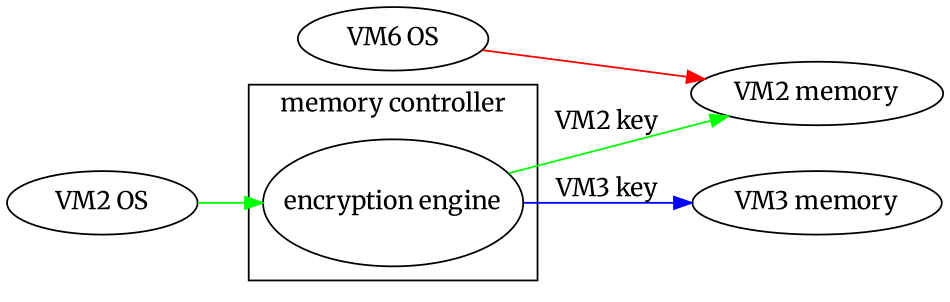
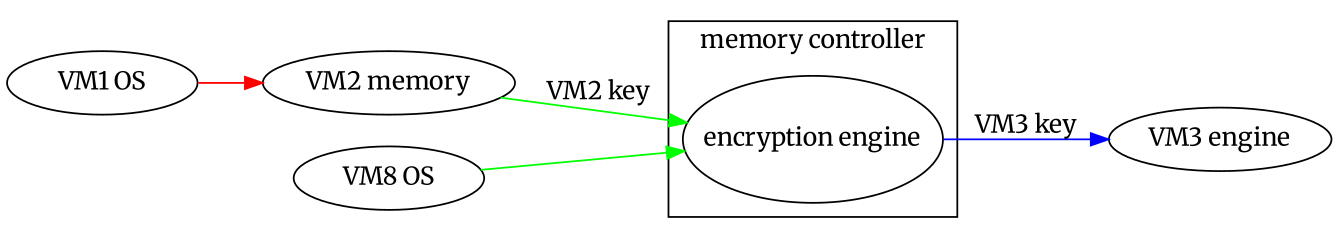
node "VM6 OS": label "VM6 OS" -> "VM1 OS"
edge "encryption engine" -> "VM2 memory": reversed
node "VM2 OS": label "VM2 OS" -> "VM8 OS"
node "VM3 memory": label "VM3 memory" -> "VM3 engine"
